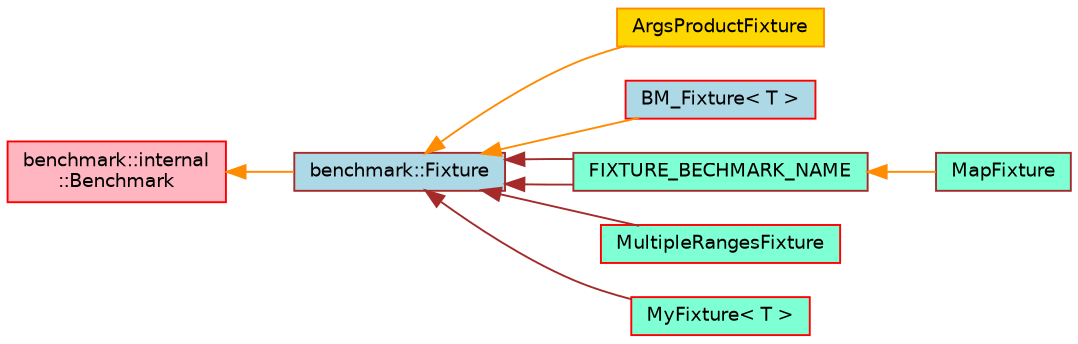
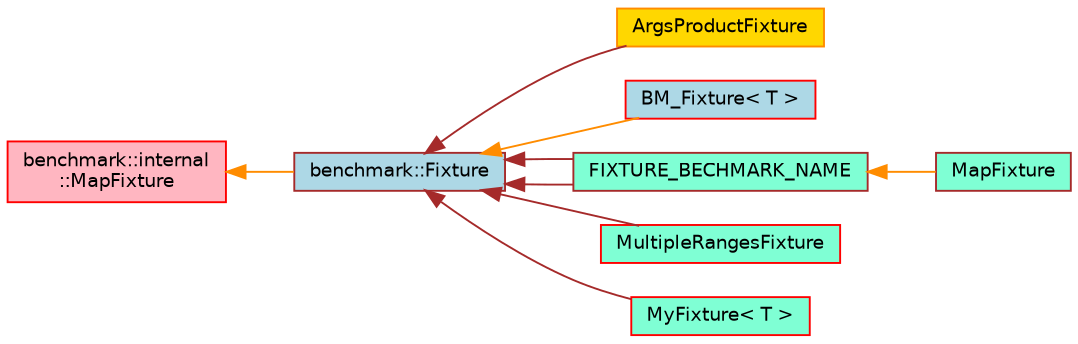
edge "ArgsProductFixture" -> "benchmark::Fixture": color darkorange -> brown
node "benchmark::internal ::Benchmark": label "benchmark::internal ::Benchmark" -> "benchmark::internal ::MapFixture"
